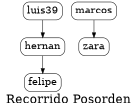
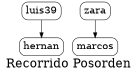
edge "marcos" -> "zara": reversed
node "felipe": removed
